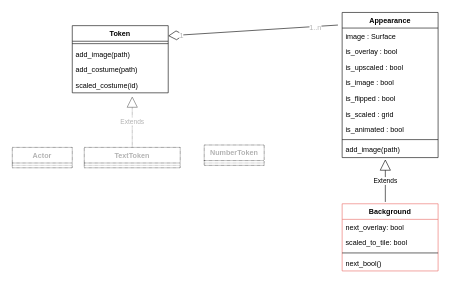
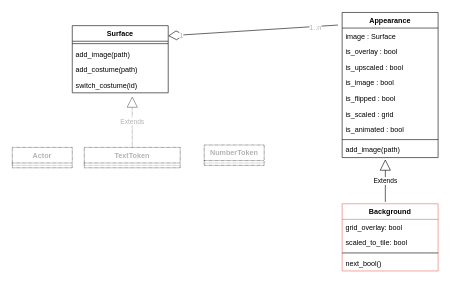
node "Token": label "Token" -> "Surface"
node "scaled_costume(id)": label "scaled_costume(id)" -> "switch_costume(id)"
node "next_overlay: bool": label "next_overlay: bool" -> "grid_overlay: bool"
